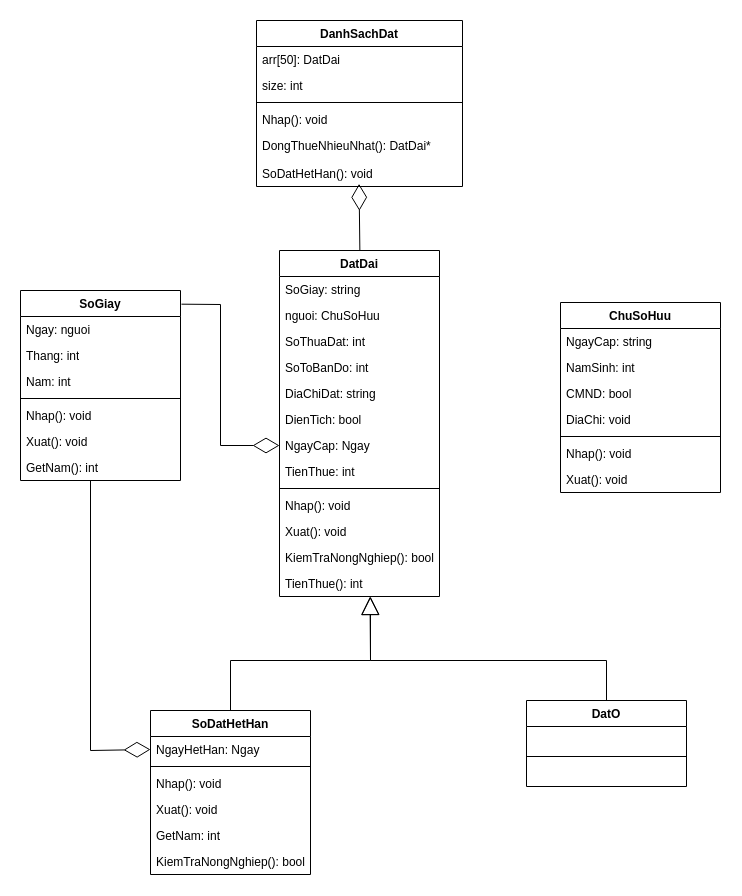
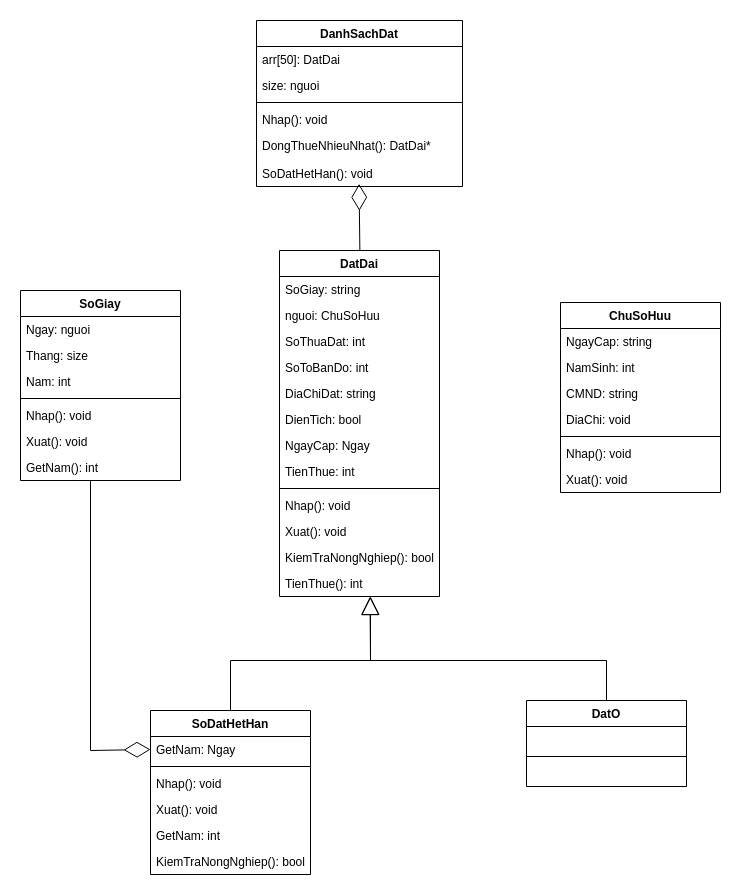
node "size: int": label "size: int" -> "size: nguoi"
node "Thang: int": label "Thang: int" -> "Thang: size"
edge "SoGiay" -> "NgayCap: Ngay": removed
node "CMND: bool": label "CMND: bool" -> "CMND: string"
node "NgayHetHan: Ngay": label "NgayHetHan: Ngay" -> "GetNam: Ngay"
